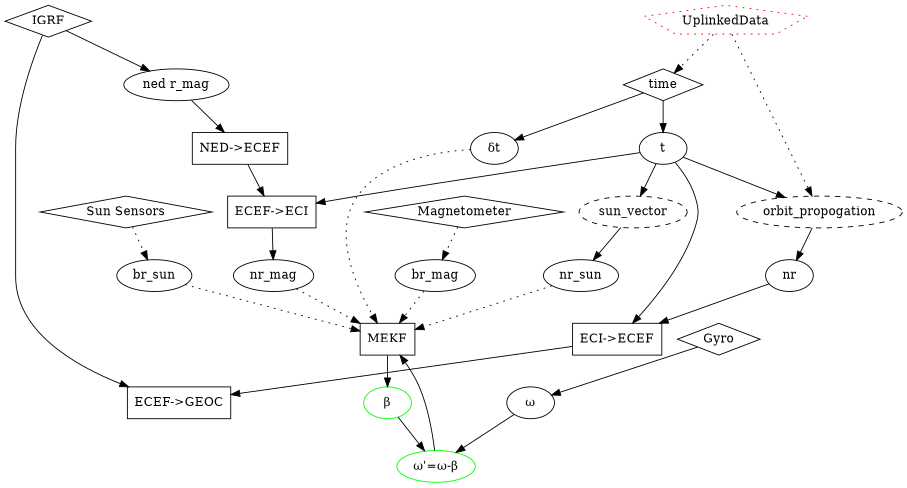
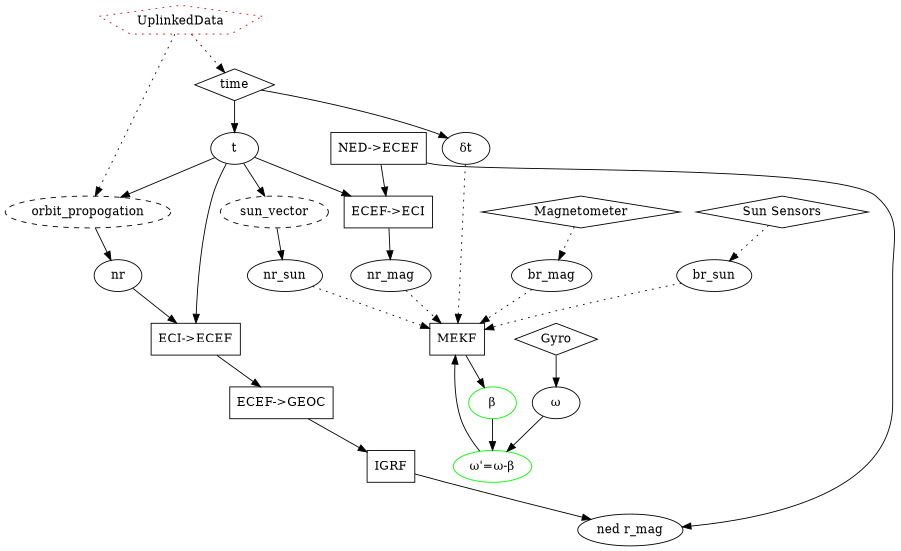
node "IGRF": shape diamond -> box
edge "ned r_mag" -> "NED->ECEF": reversed
edge "IGRF" -> "ECEF->GEOC": reversed
